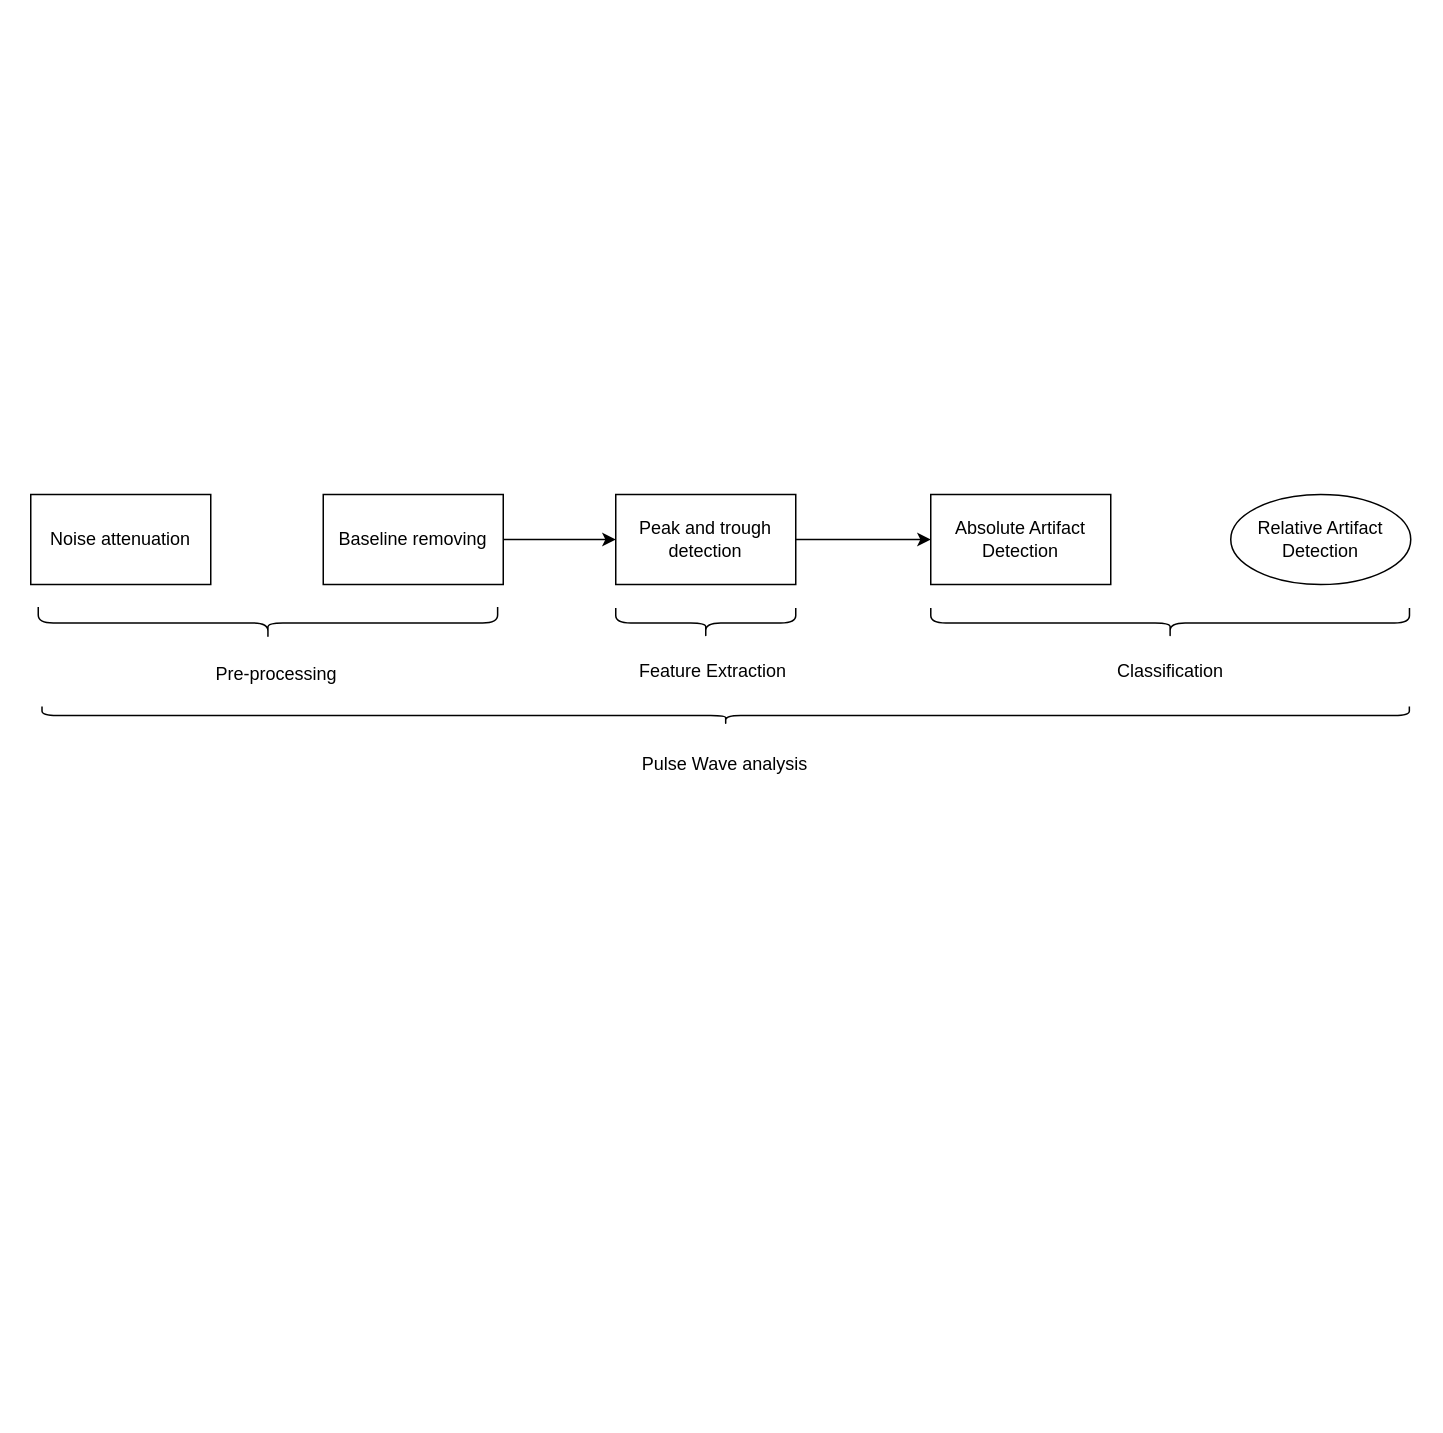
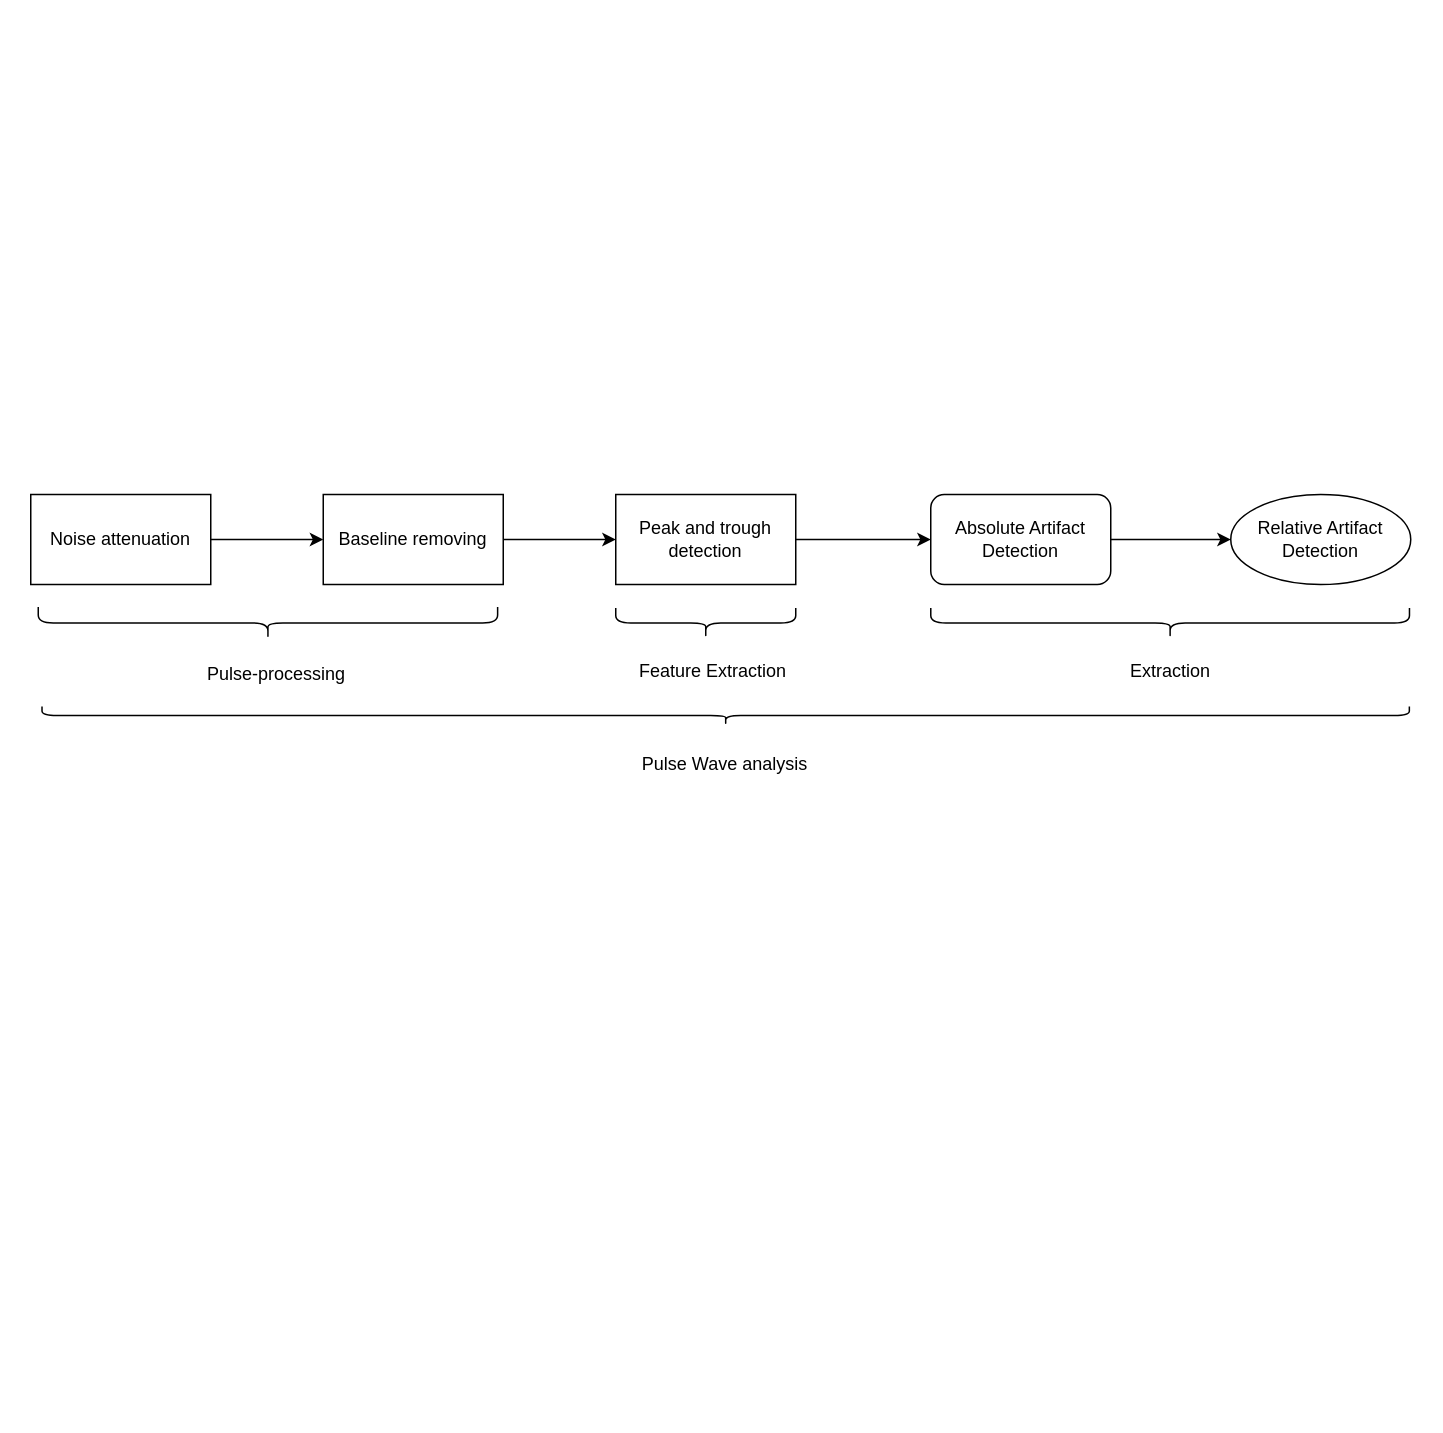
edge "Noise attenuation" -> "Baseline removing": added
node "Absolute Artifact Detection": shape rectangle -> rounded rectangle
edge "Absolute Artifact Detection" -> "Relative Artifact Detection": added
node "Classification": label "Classification" -> "Extraction"
node "Pre-processing": label "Pre-processing" -> "Pulse-processing"
